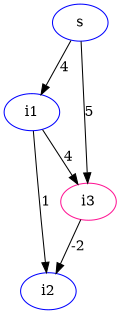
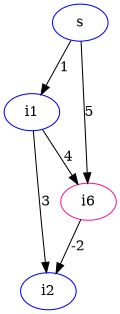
edge "s" -> "i1": label "4" -> "1"
edge "i1" -> "i2": label "1" -> "3"
node "i3": label "i3" -> "i6"
